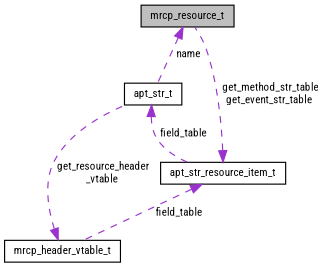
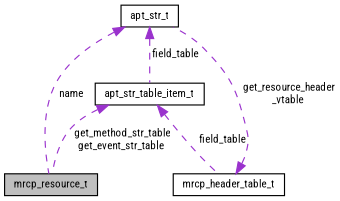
edge "apt_str_t" -> "mrcp_resource_t": reversed
node "apt_str_resource_item_t": label "apt_str_resource_item_t" -> "apt_str_table_item_t"
node "mrcp_header_vtable_t": label "mrcp_header_vtable_t" -> "mrcp_header_table_t"
